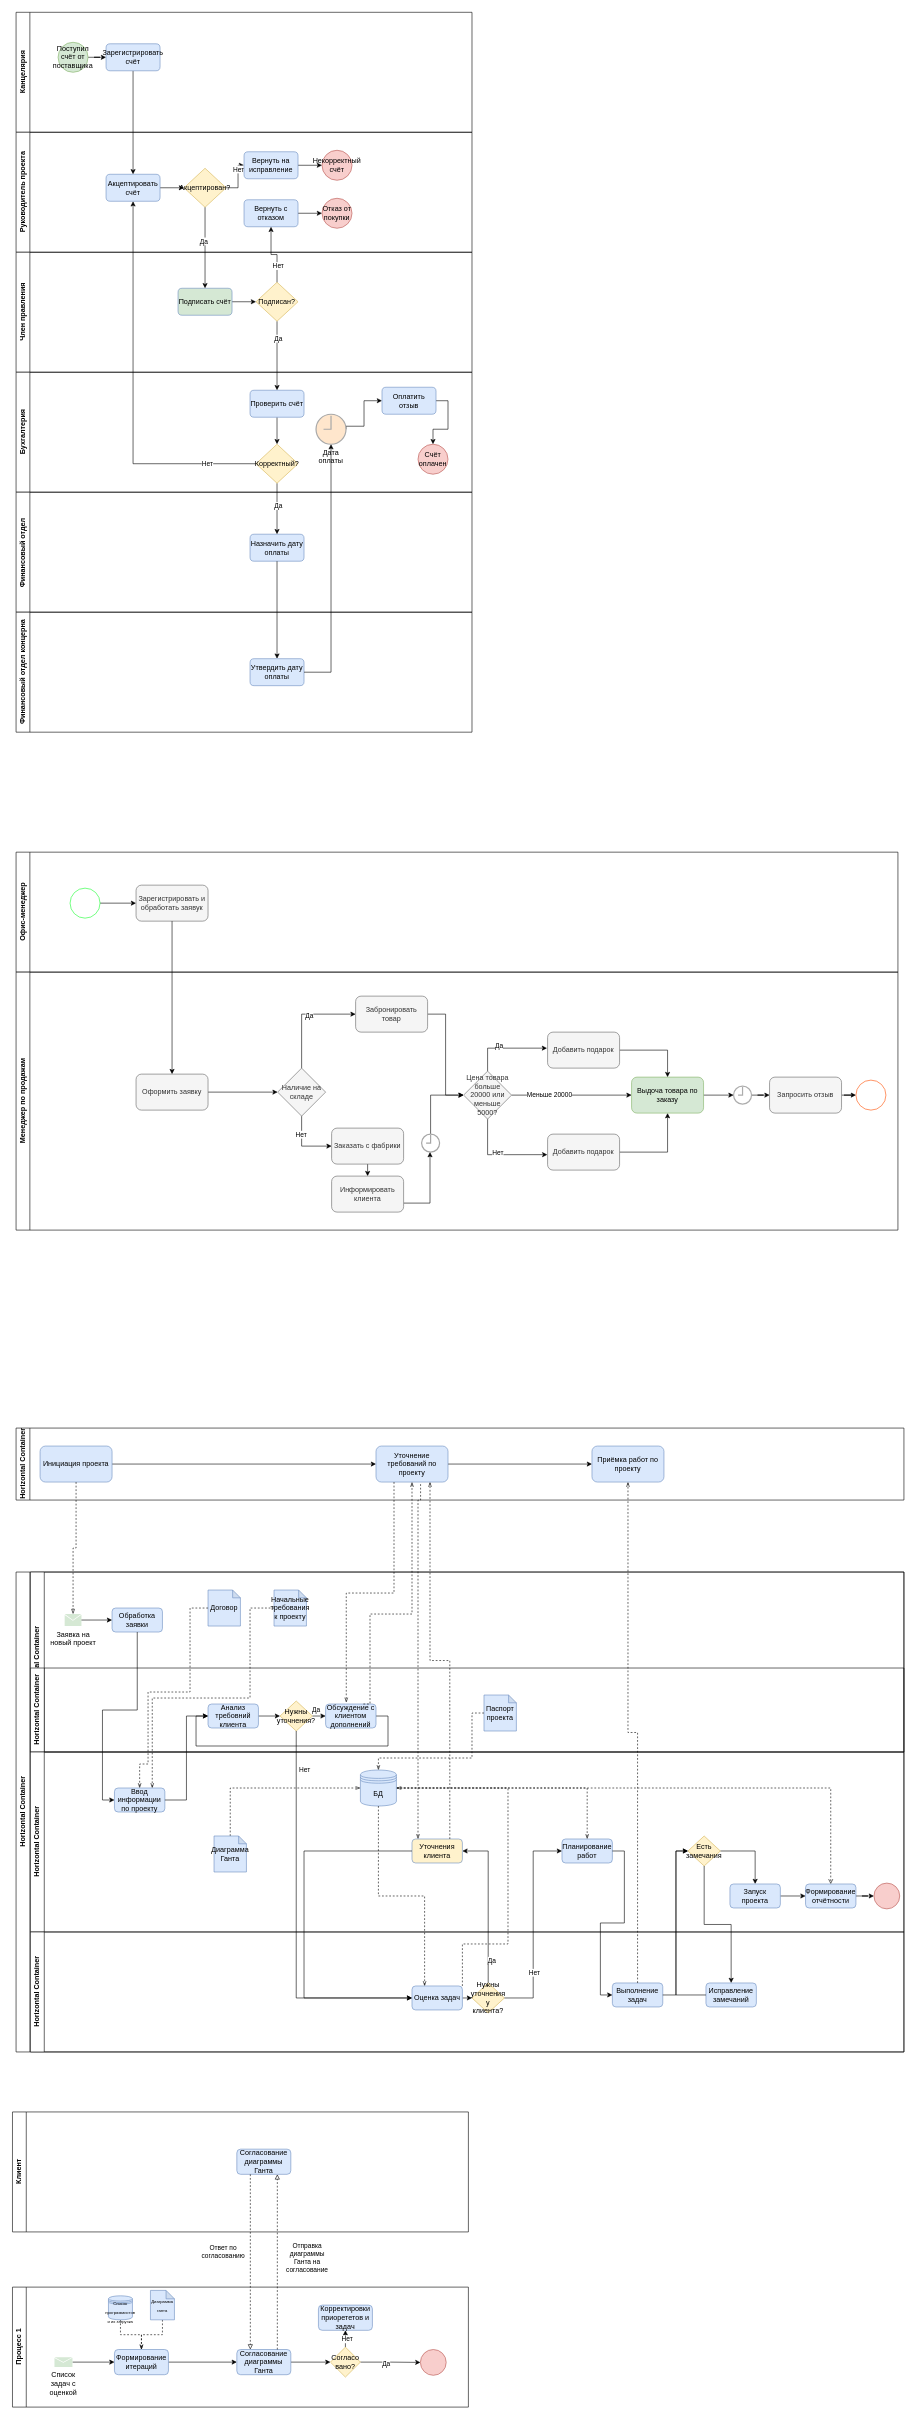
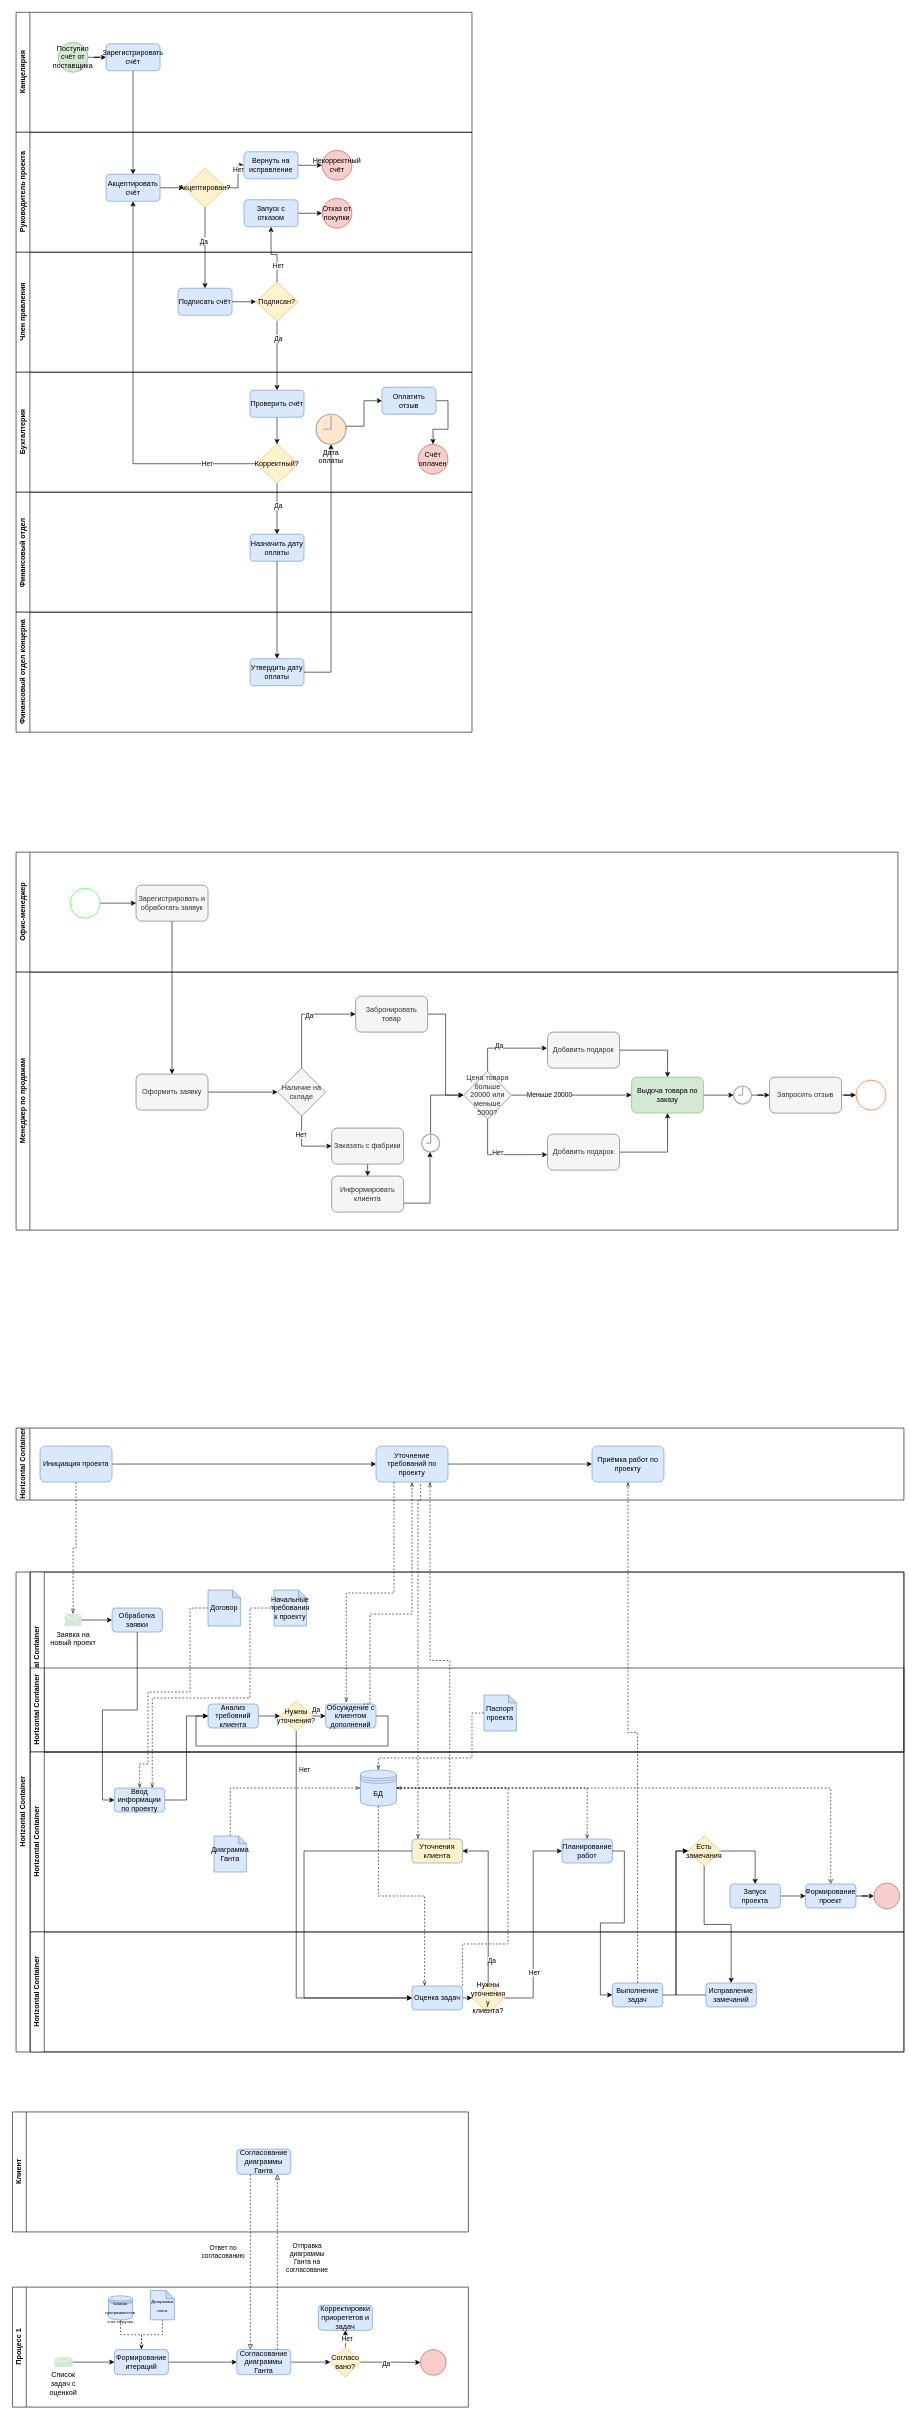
node "Вернуть с отказом": label "Вернуть с отказом" -> "Запуск с отказом"
node "Подписать счёт": fillcolor #d5e8d4 -> #dae8fc
node "Формирование отчётности": label "Формирование отчётности" -> "Формирование проект"
